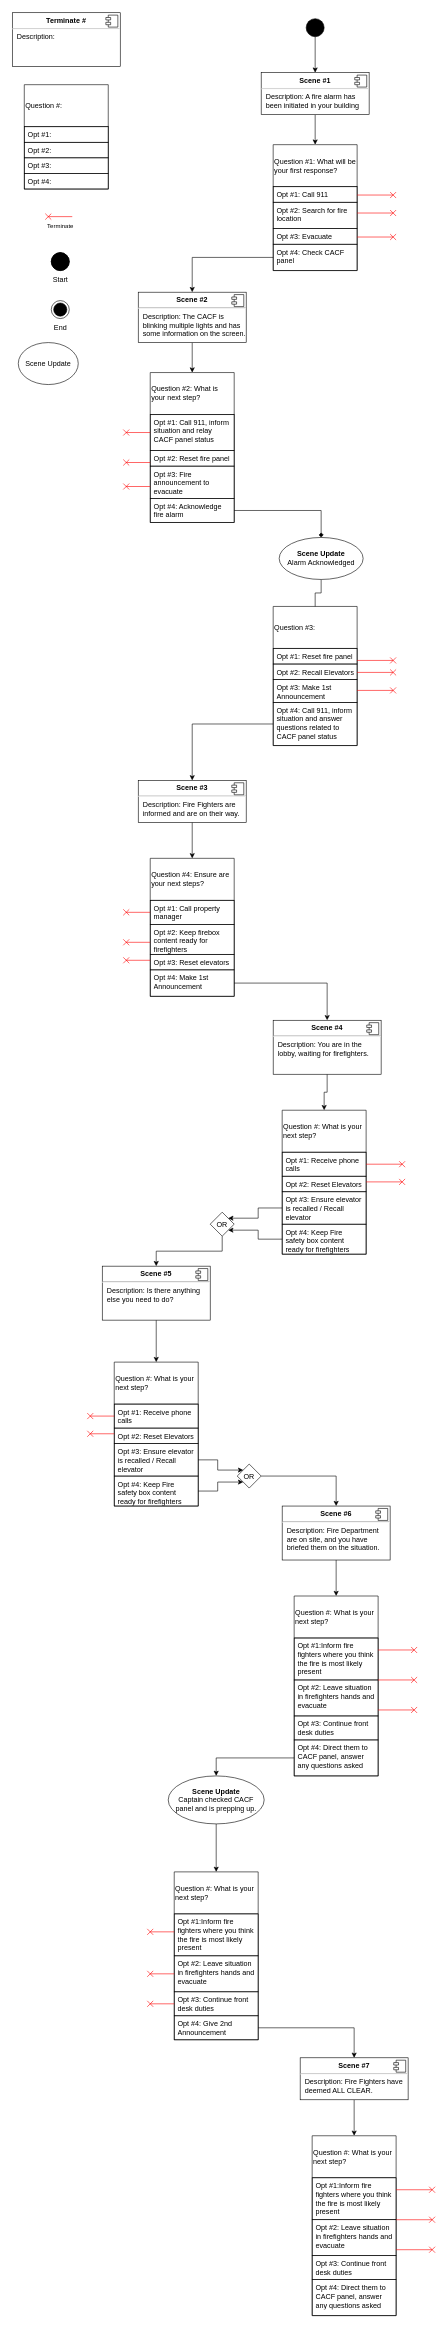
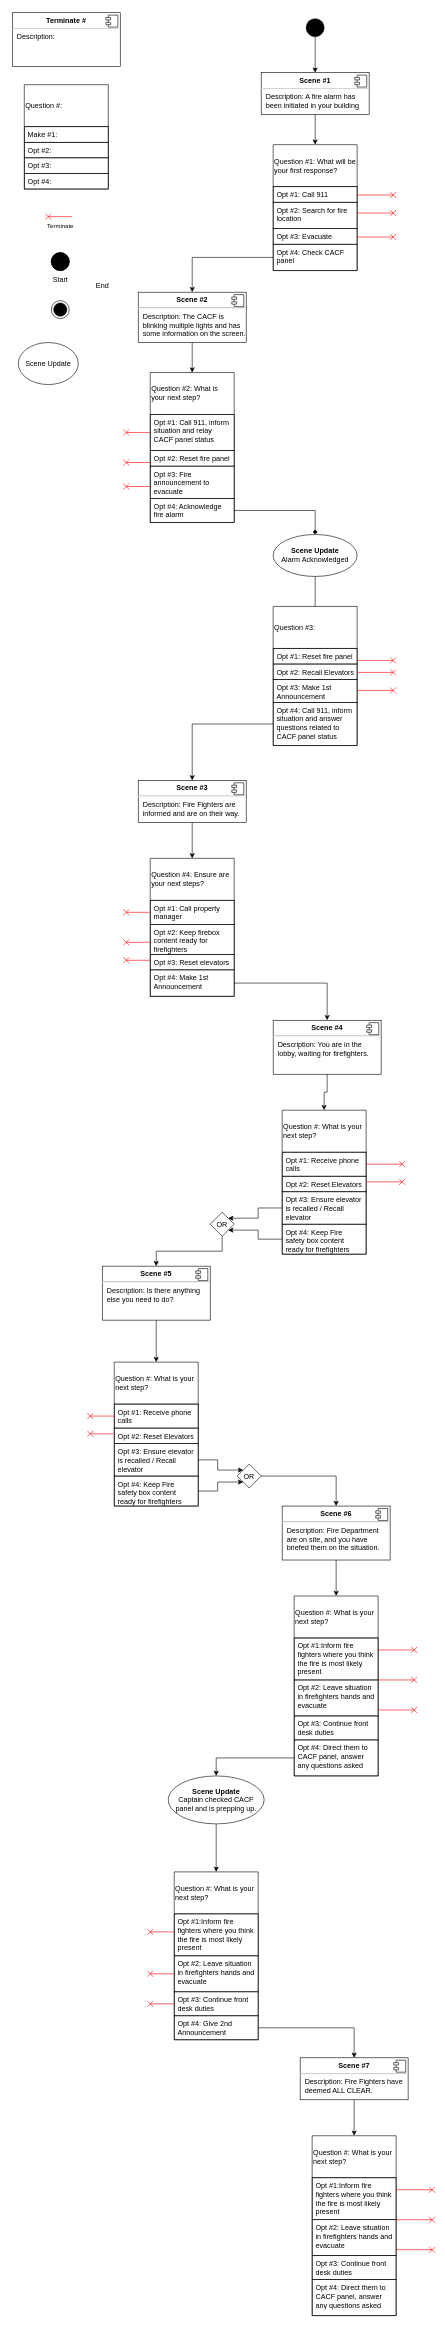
node "Opt #1:": label "Opt #1:" -> "Make #1:"
node "End": moved (60, 327) -> (102, 285)
node "Scene Update Alarm Acknowledged": moved (321, 558) -> (315, 555)
